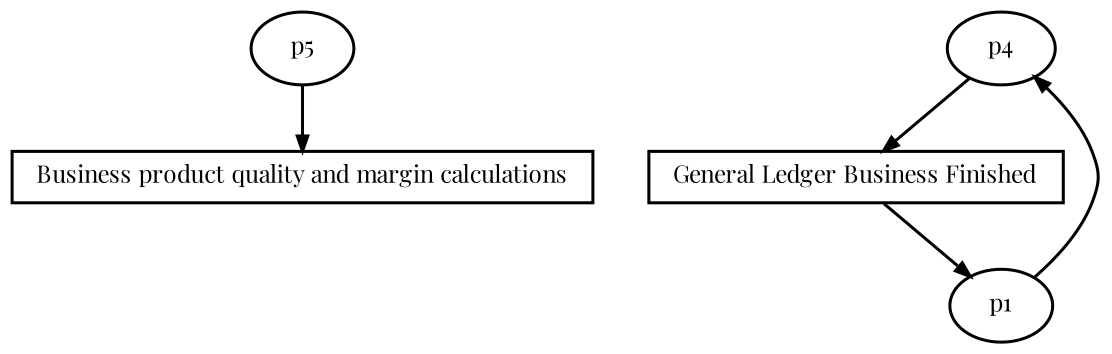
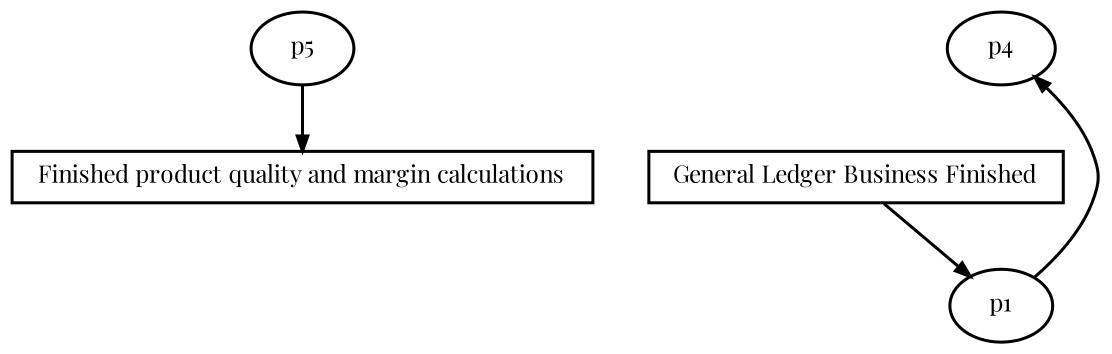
edge "p4" -> "General Ledger Business Finished": removed
node "Business product quality and margin calculations": label "Business product quality and margin calculations" -> "Finished product quality and margin calculations"
